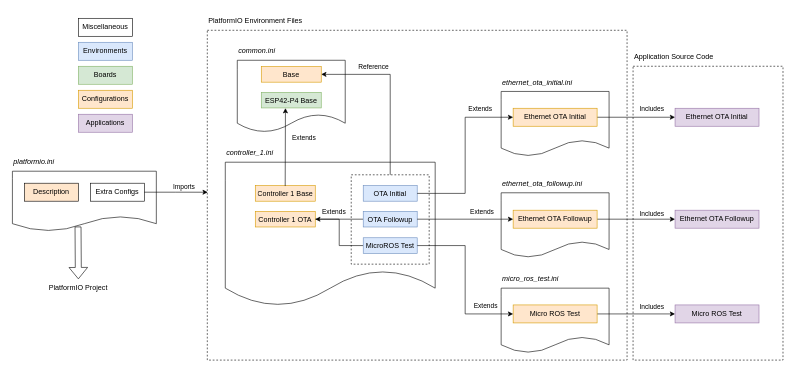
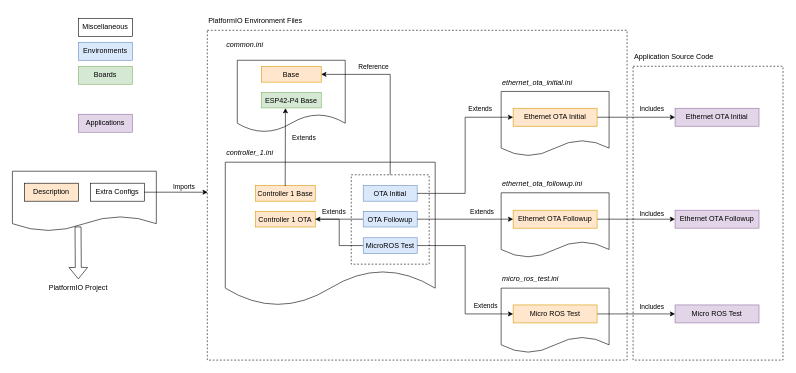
node "common.ini": moved (264, 51) -> (252, 45)
node "Configurations": removed
node "platformio.ini": removed
